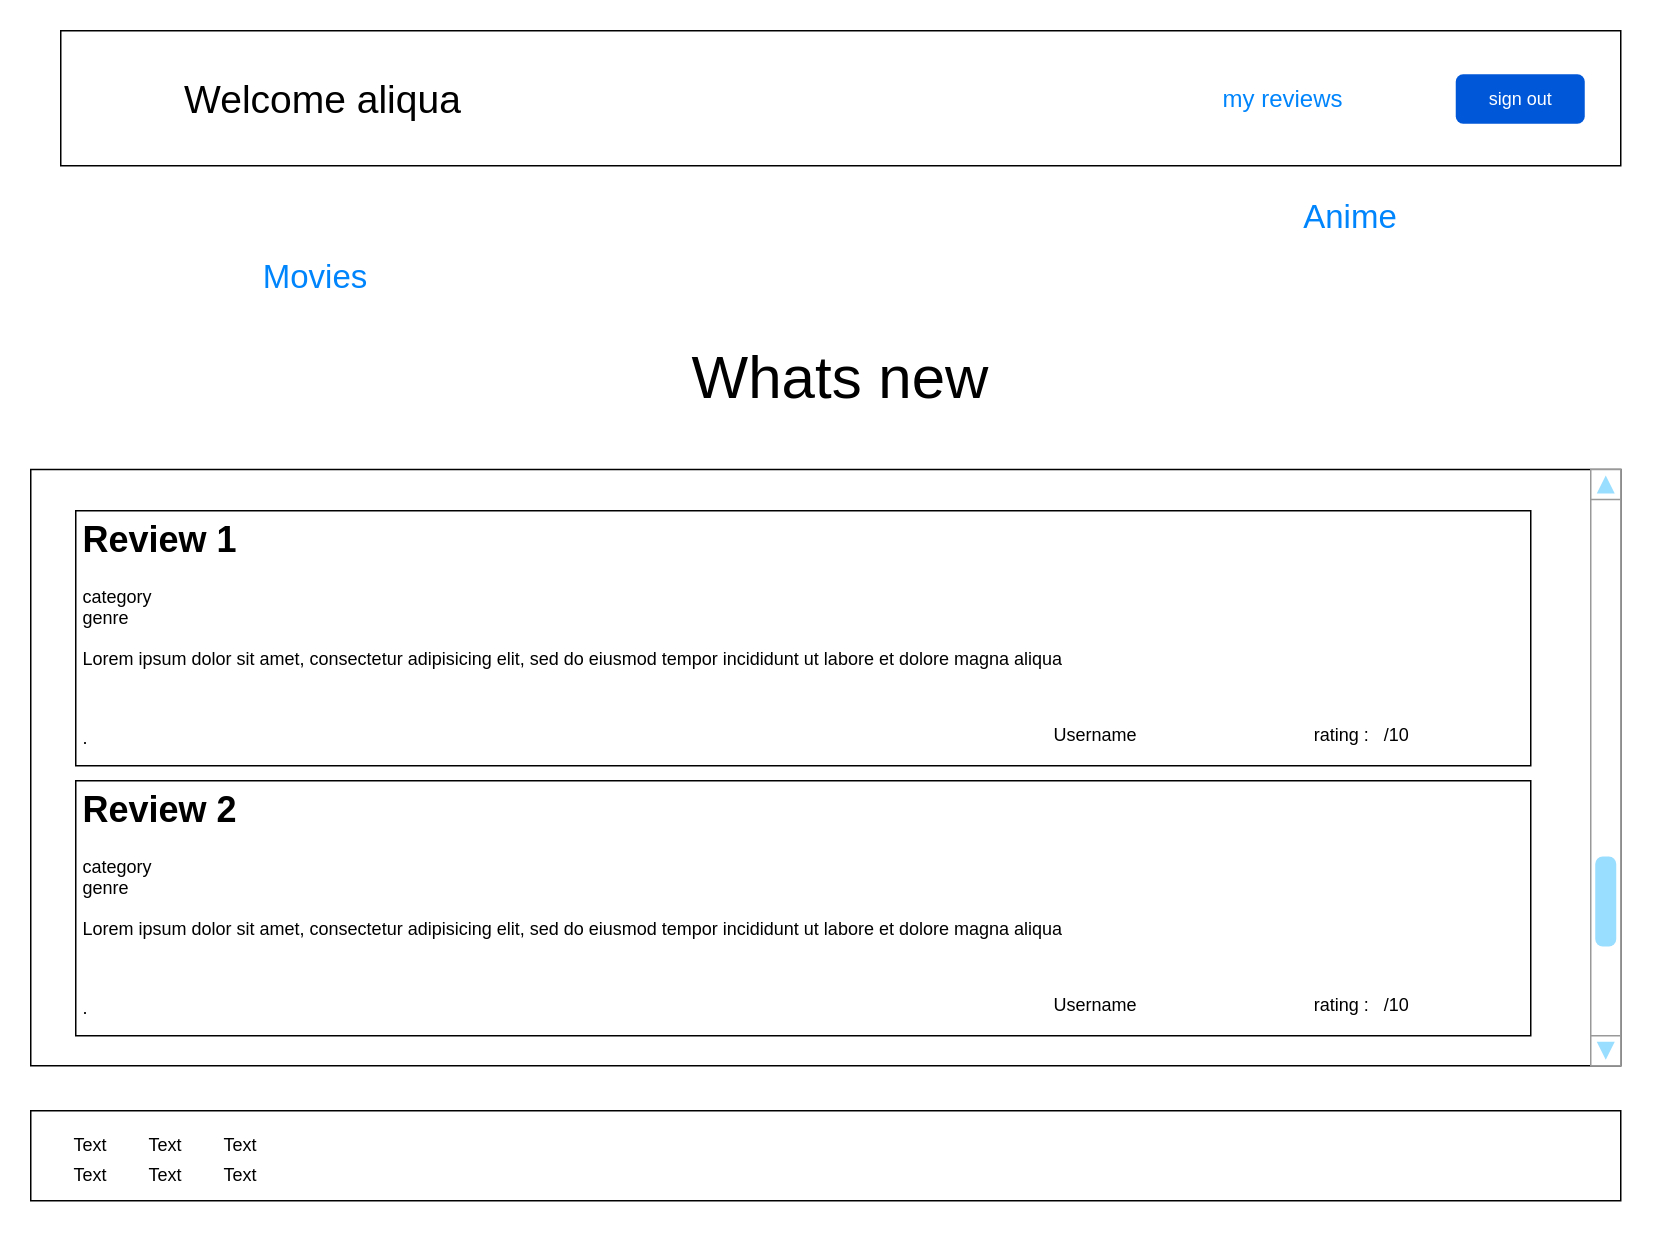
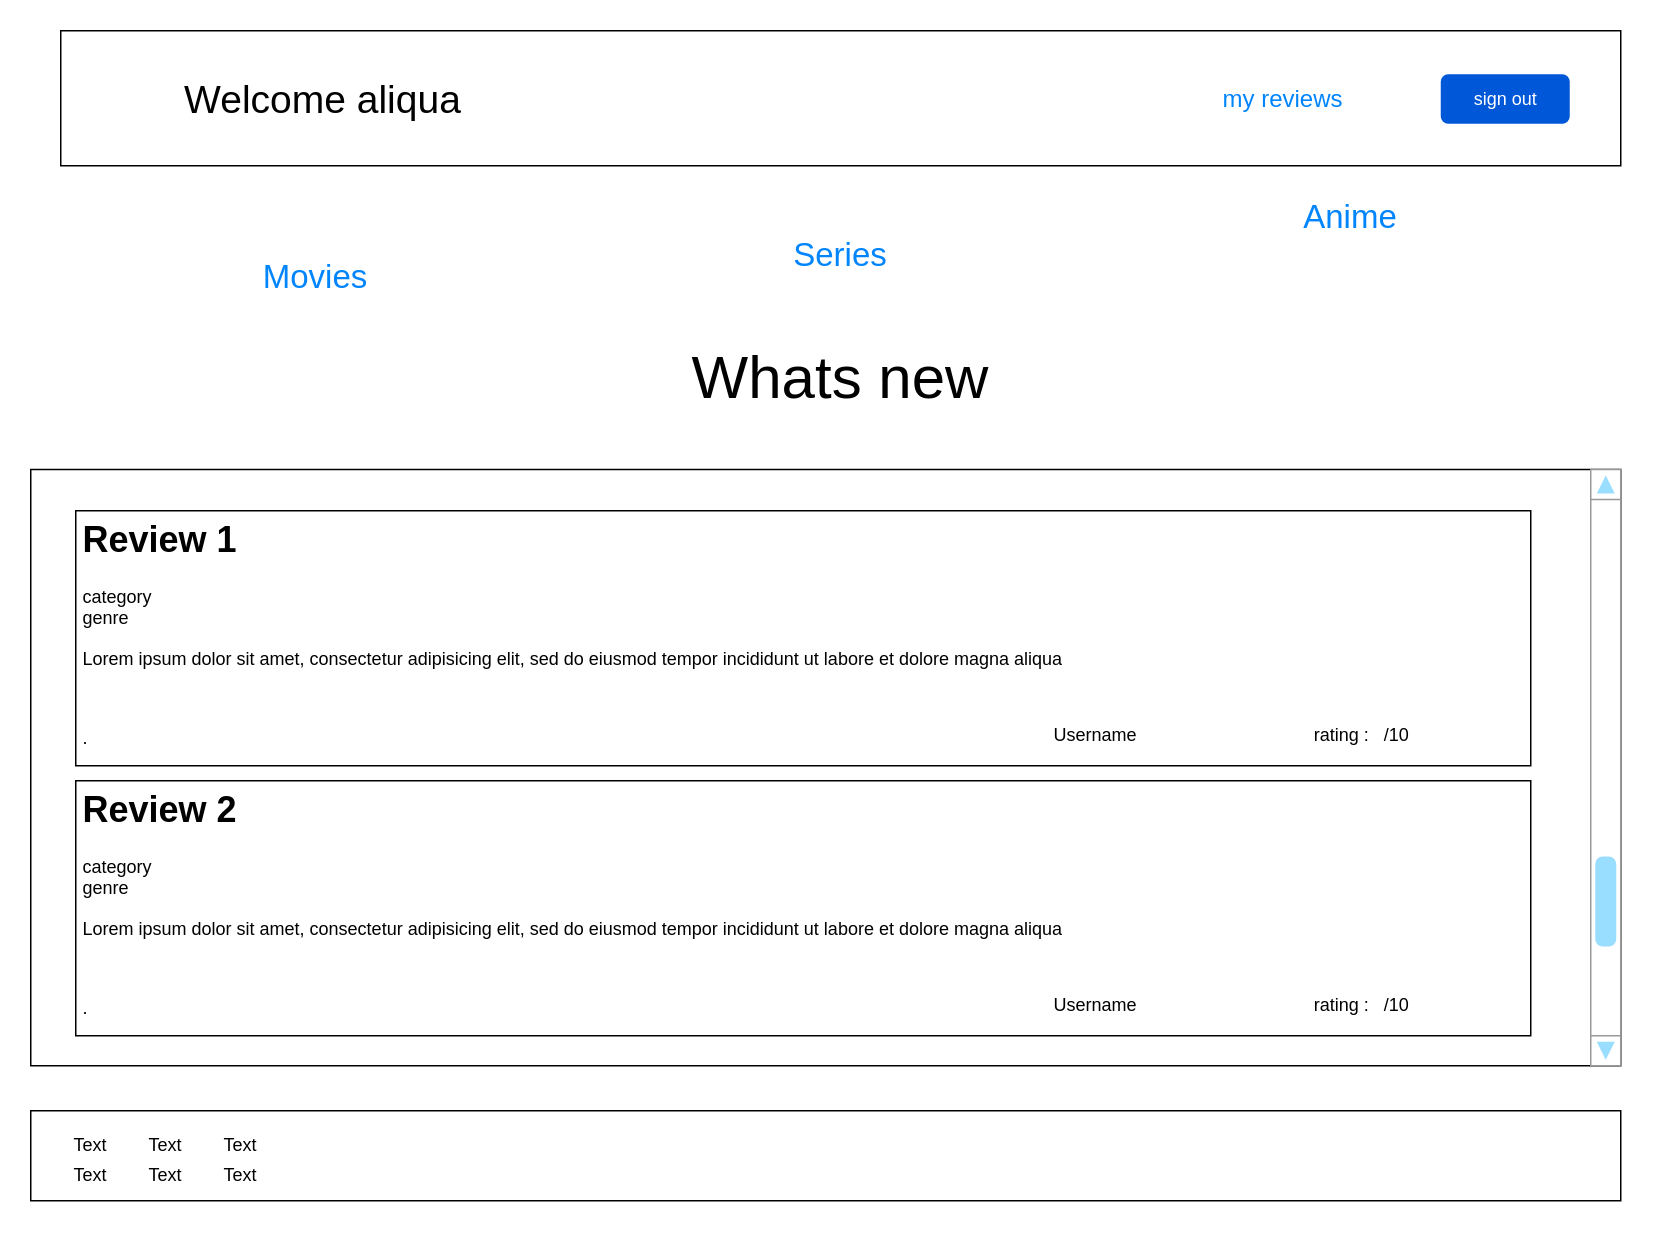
node "sign out": moved (1520, 99) -> (1505, 99)
node "Series": added
